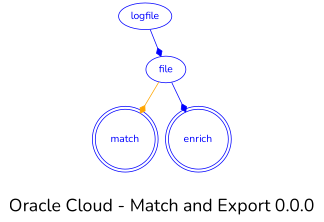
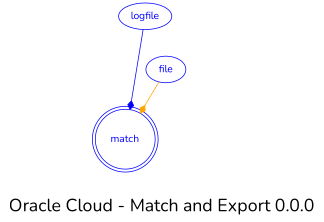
edge "logfile" -> "file": now "logfile" -> "match"
node "enrich": removed
